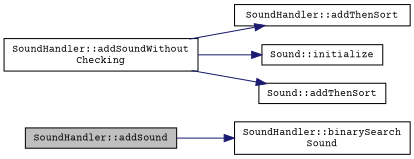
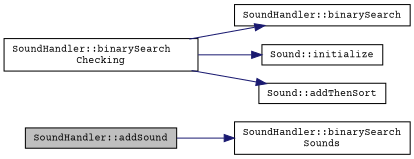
node "SoundHandler::addThenSort": label "SoundHandler::addThenSort" -> "SoundHandler::binarySearch"
node "SoundHandler::addSoundWithout Checking": label "SoundHandler::addSoundWithout Checking" -> "SoundHandler::binarySearch Checking"
node "SoundHandler::binarySearch Sound": label "SoundHandler::binarySearch Sound" -> "SoundHandler::binarySearch Sounds"
